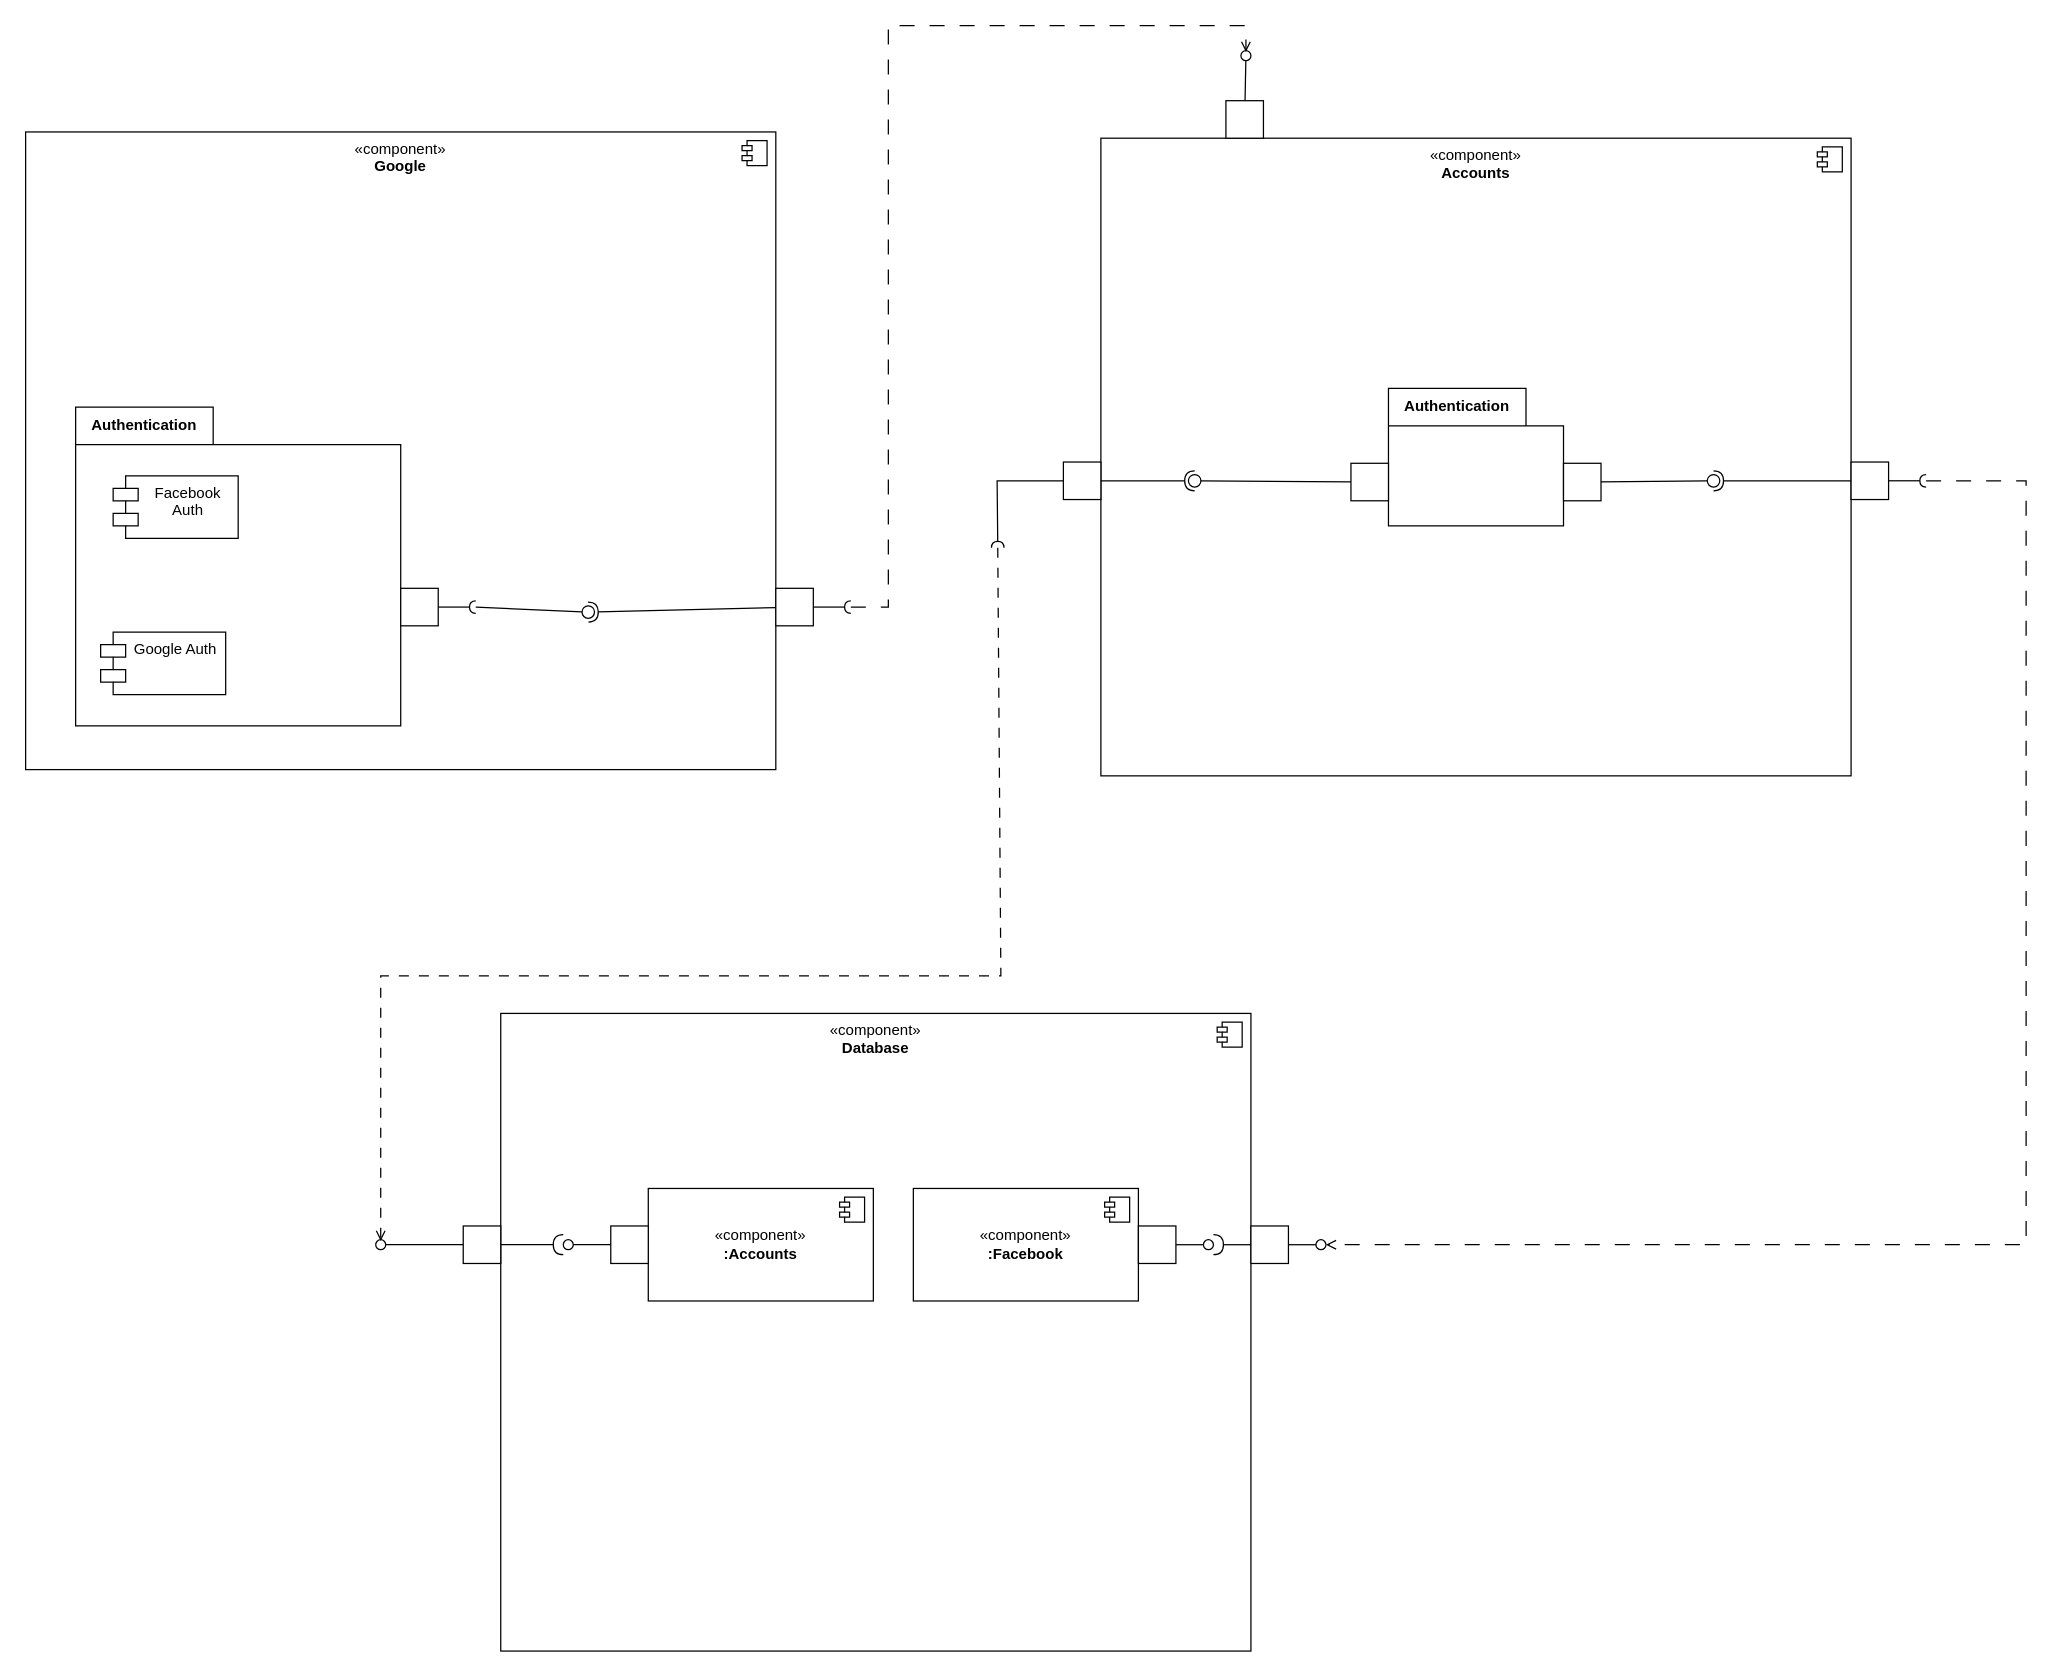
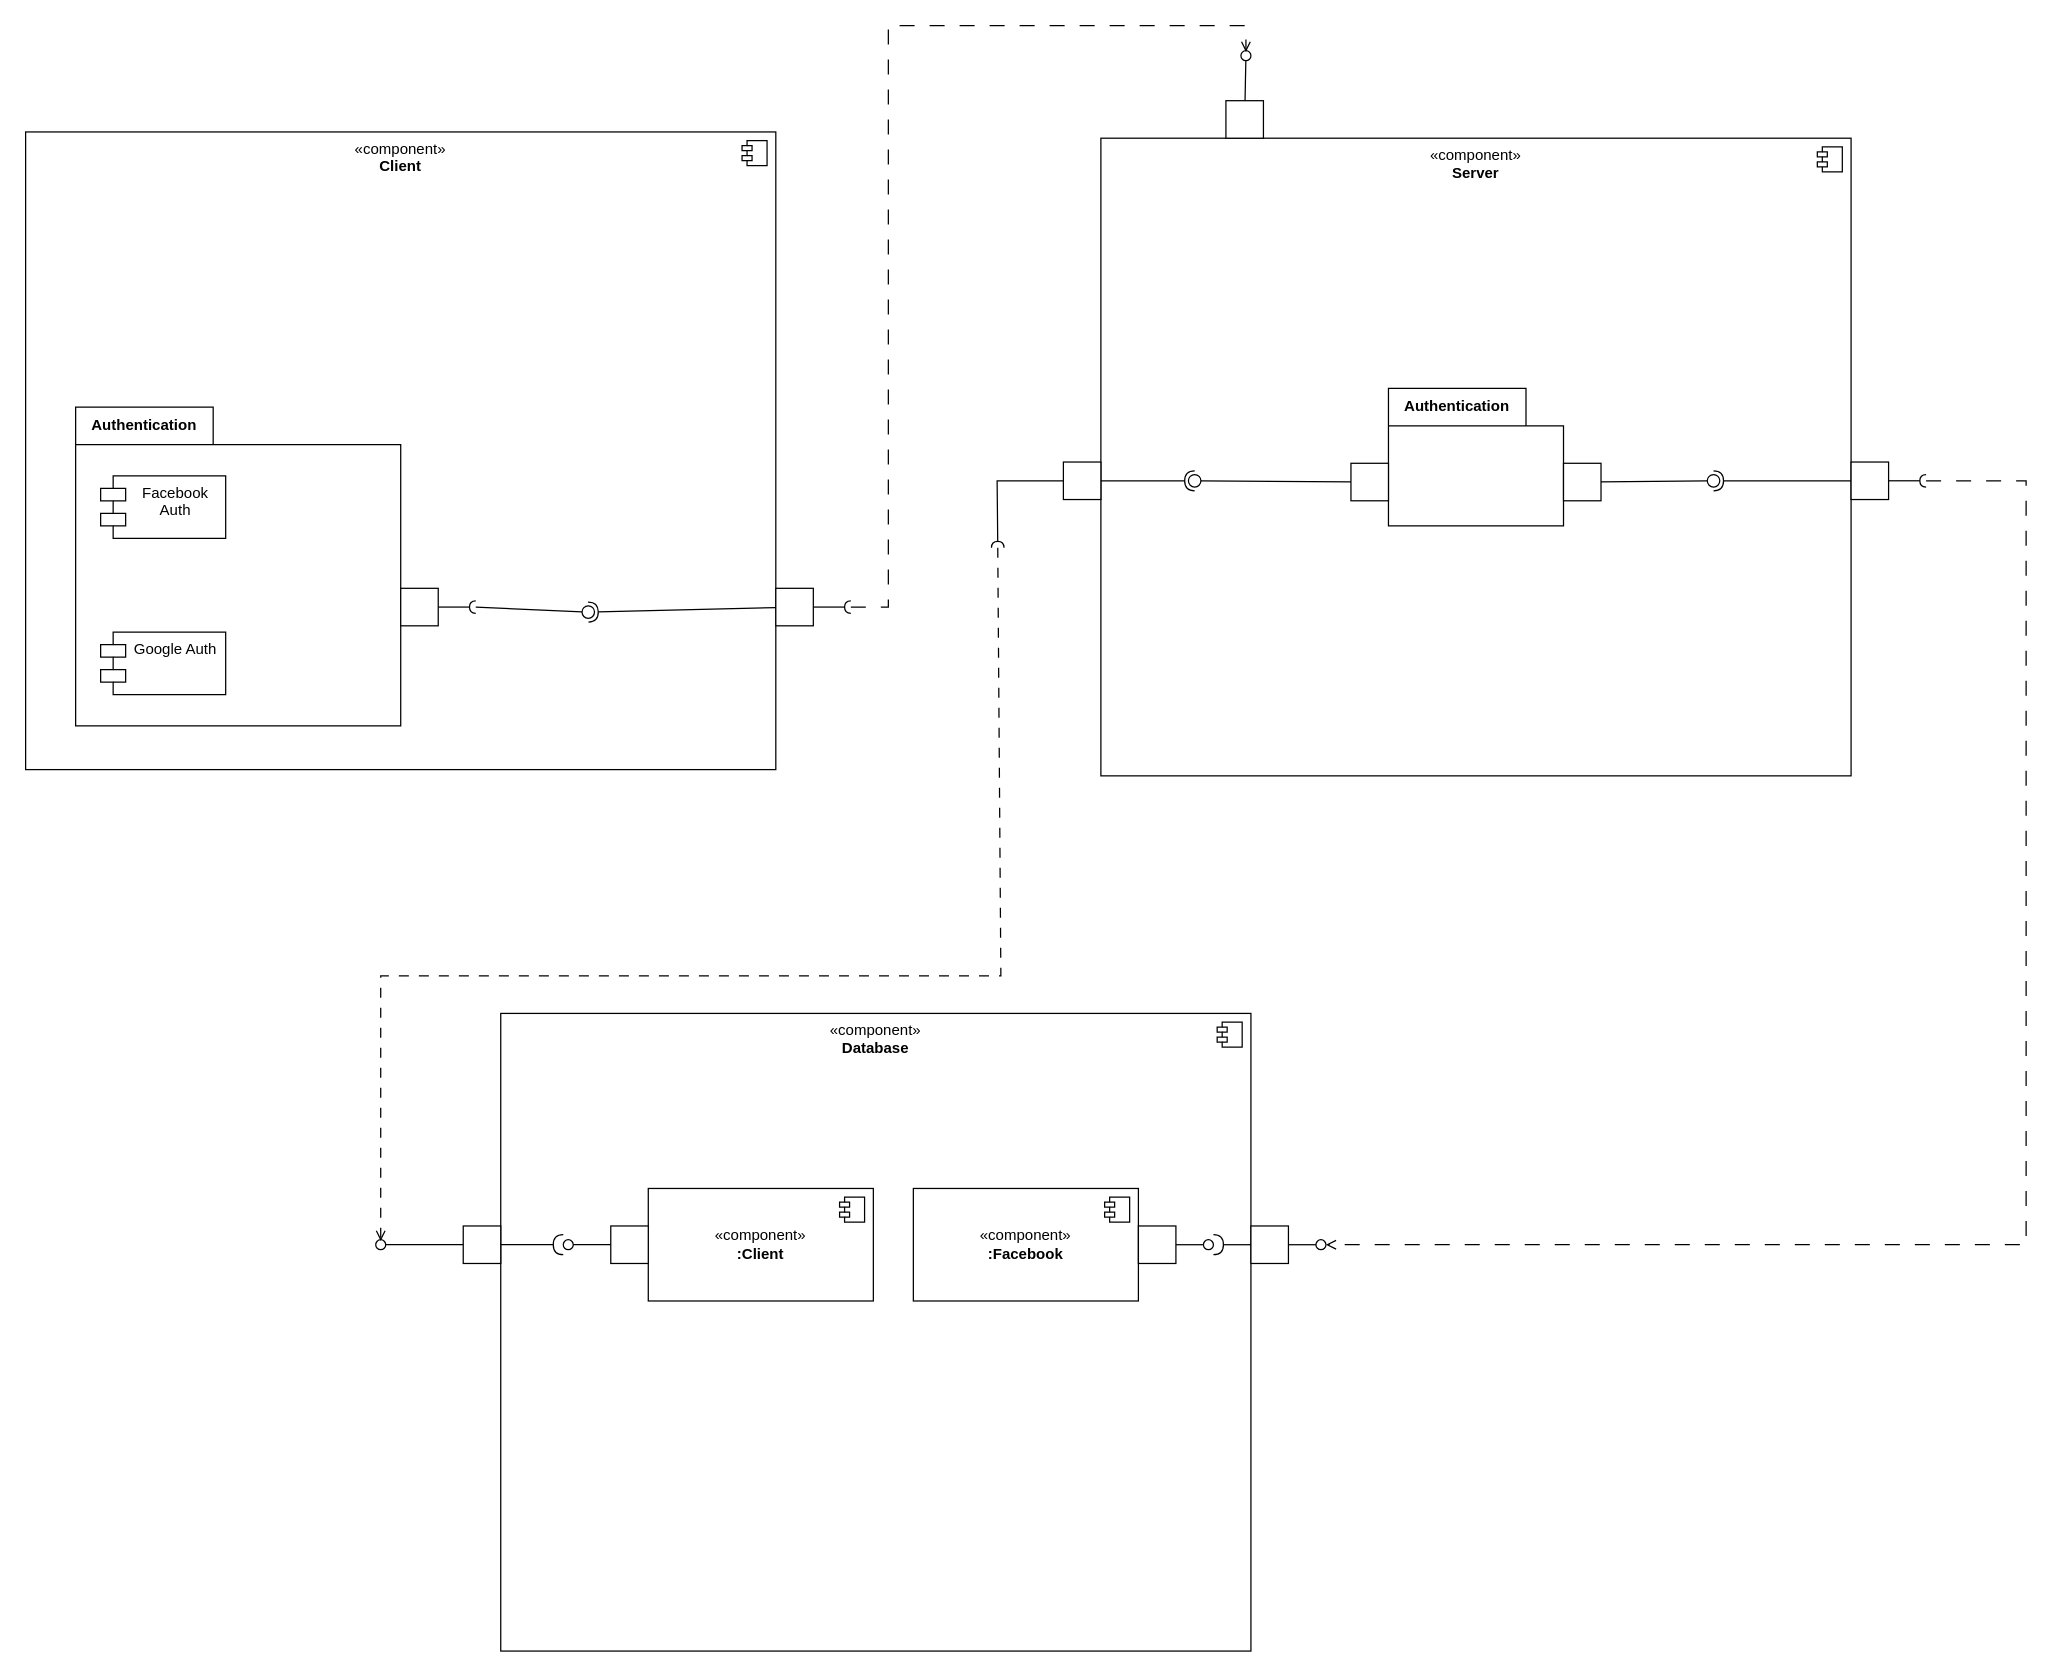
node "«component» Google": label "«component» Google" -> "«component» Client"
node "«component» Accounts": label "«component» Accounts" -> "«component» Server"
node "Facebook Auth": moved (176, 507) -> (163, 507)
node "«component» :Accounts": label "«component» :Accounts" -> "«component» :Client"
